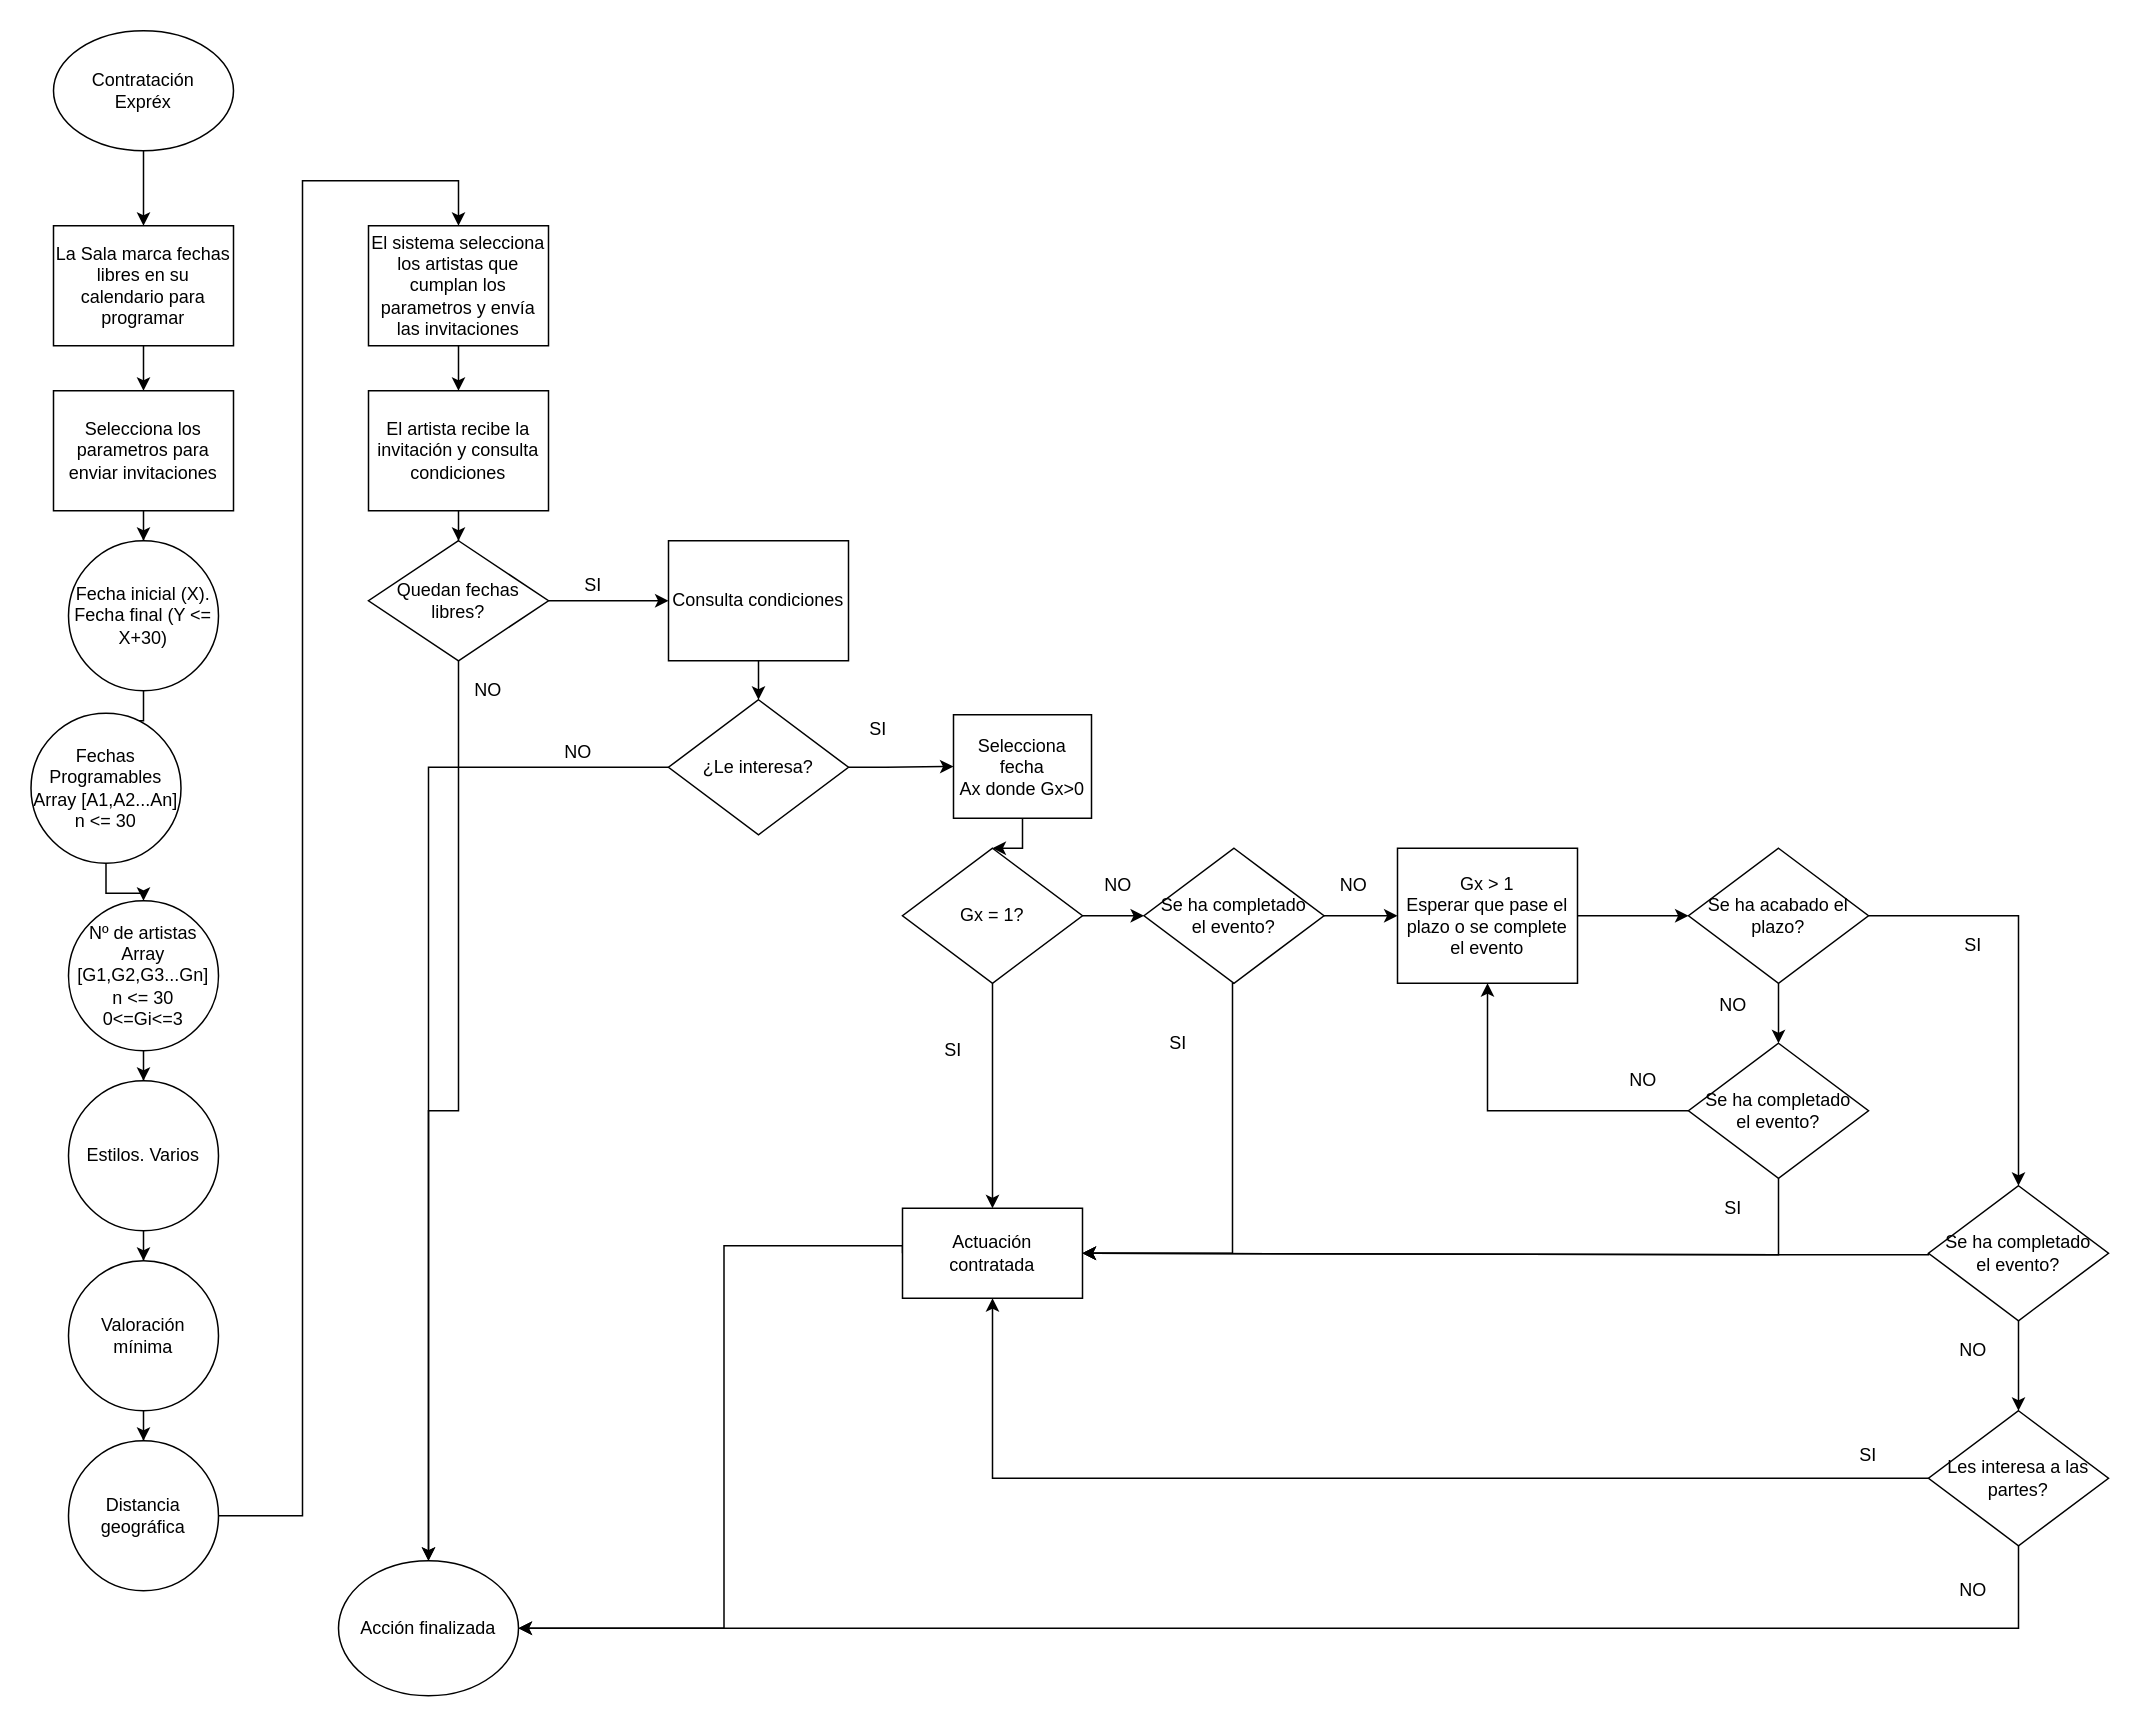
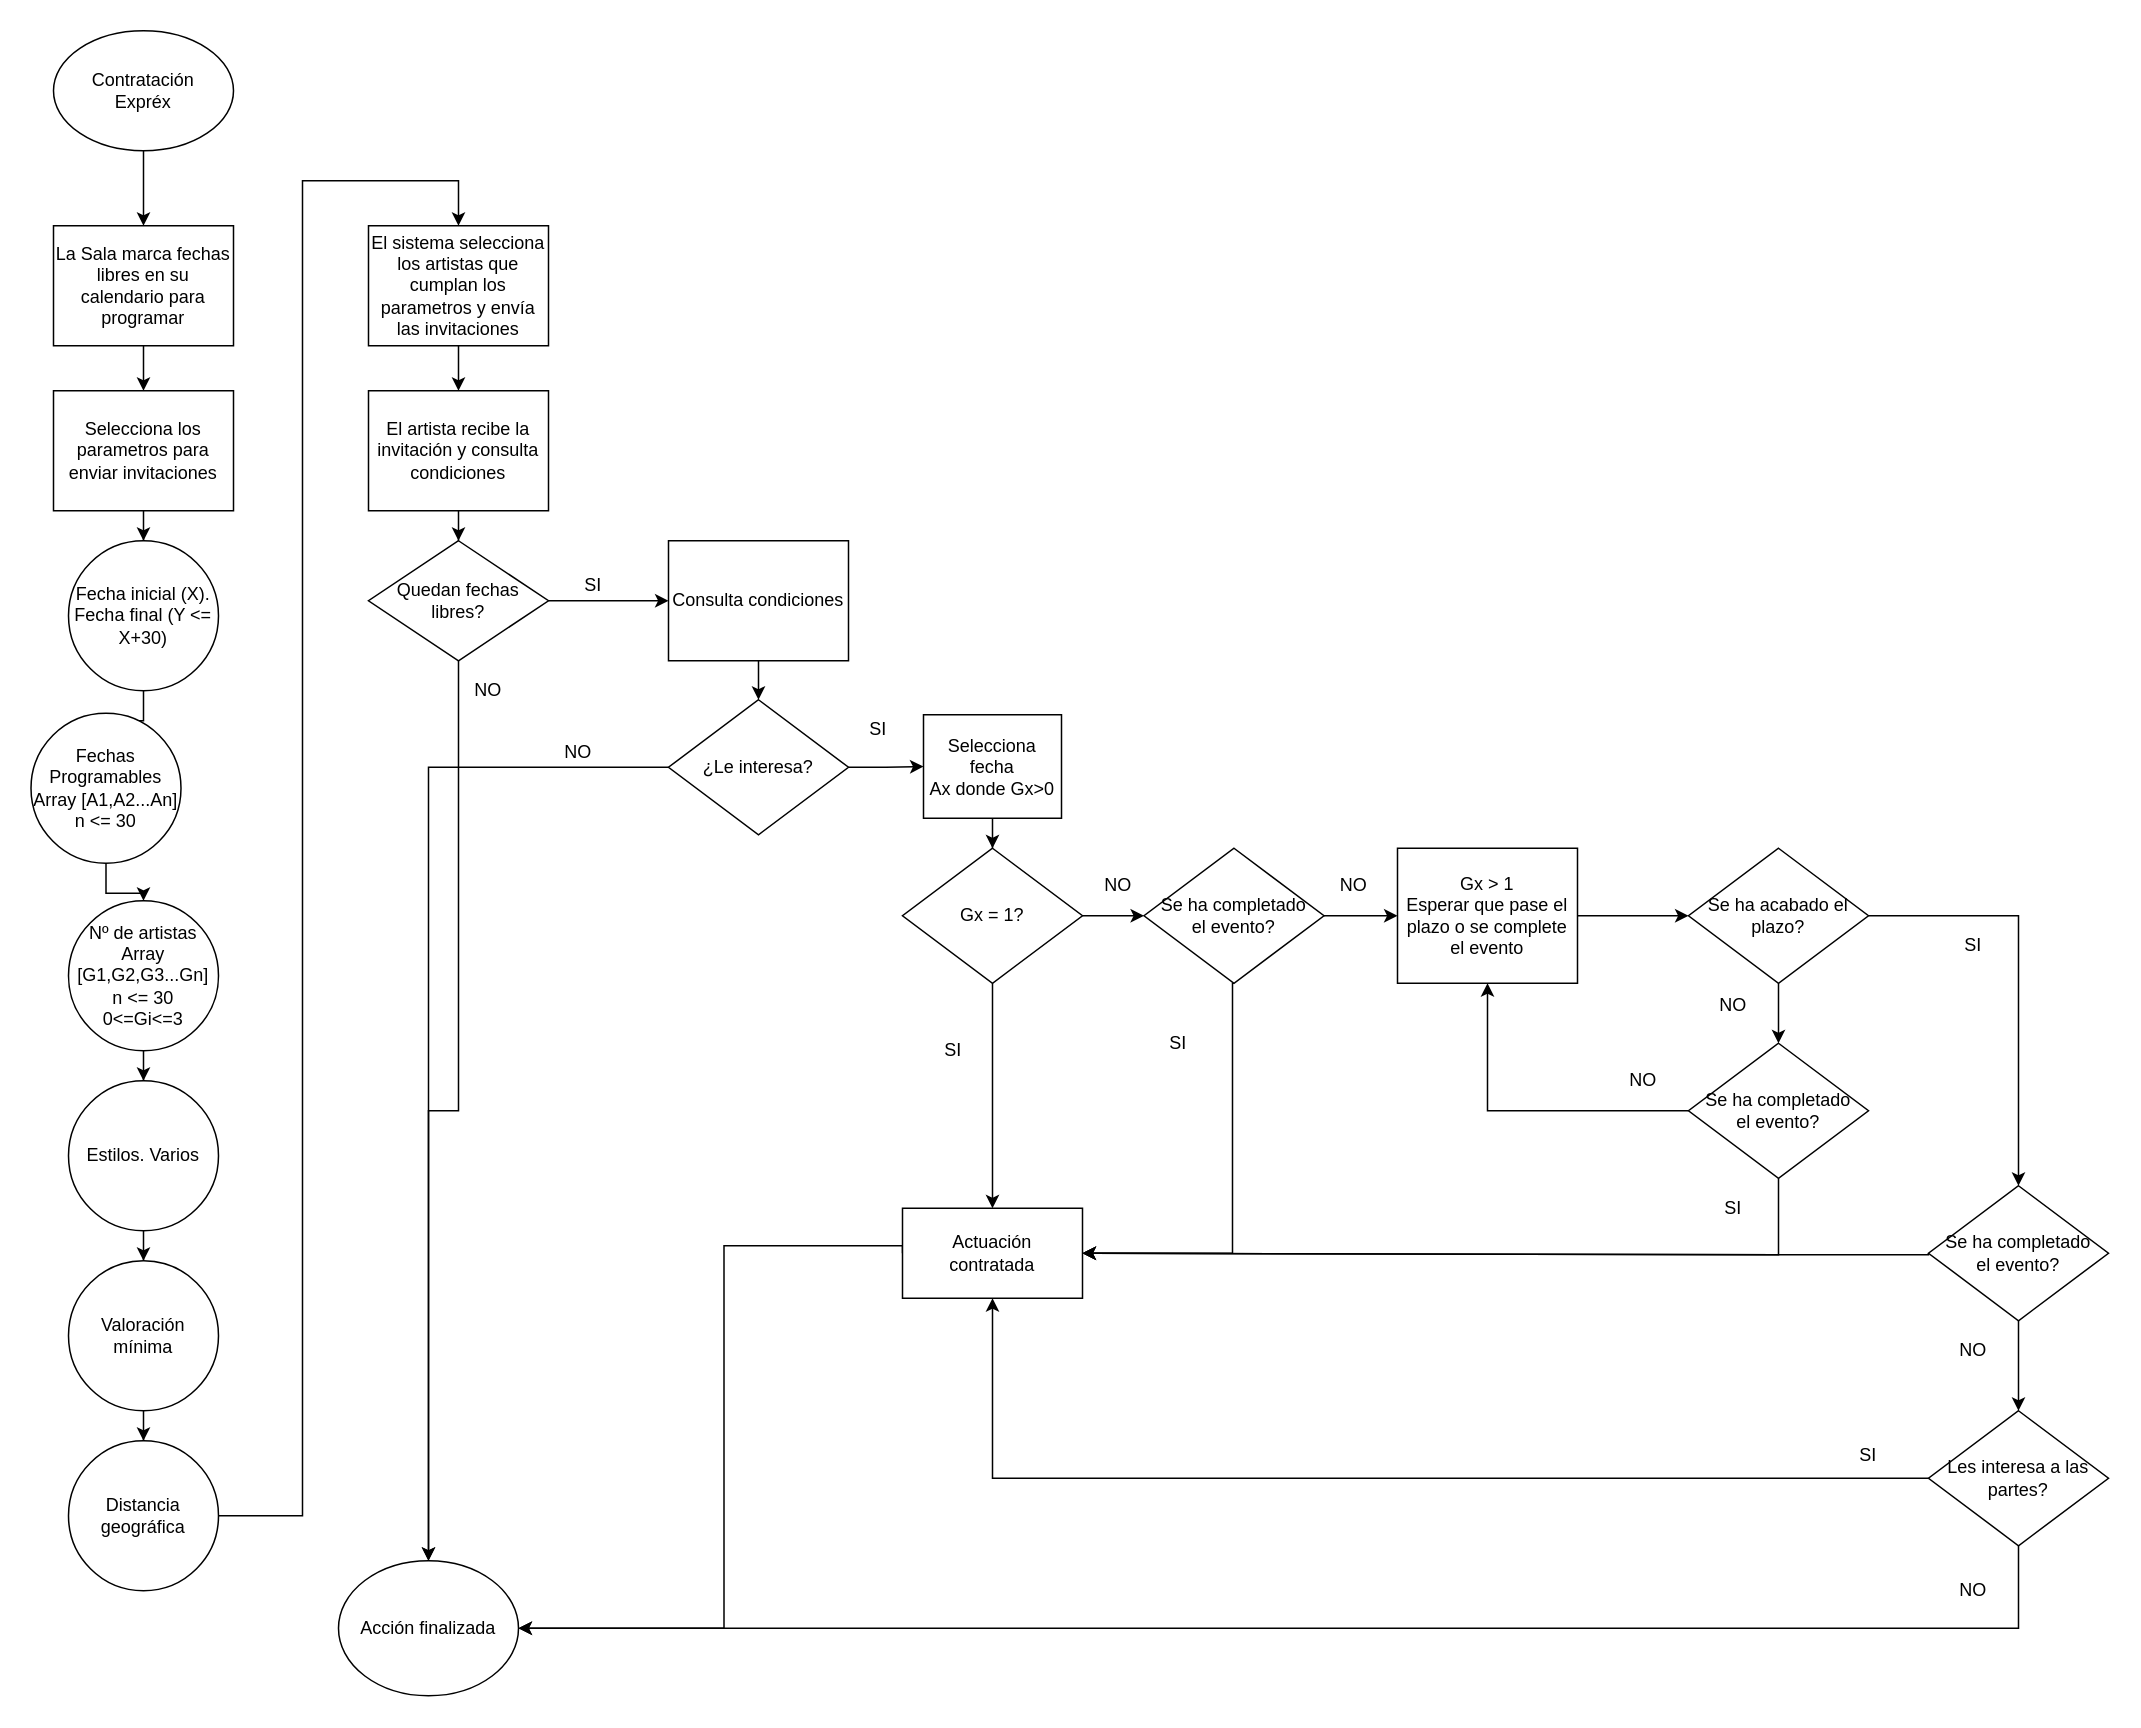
node "Selecciona fecha Ax donde Gx>0": moved (1022, 767) -> (992, 767)
